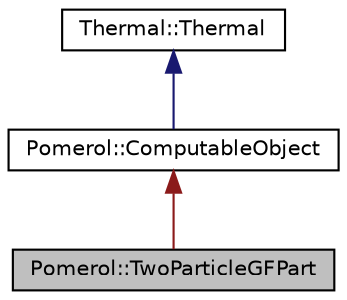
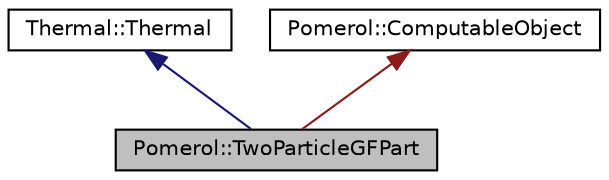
edge "Pomerol::ComputableObject" -> "Thermal::Thermal": now "Pomerol::TwoParticleGFPart" -> "Thermal::Thermal"
